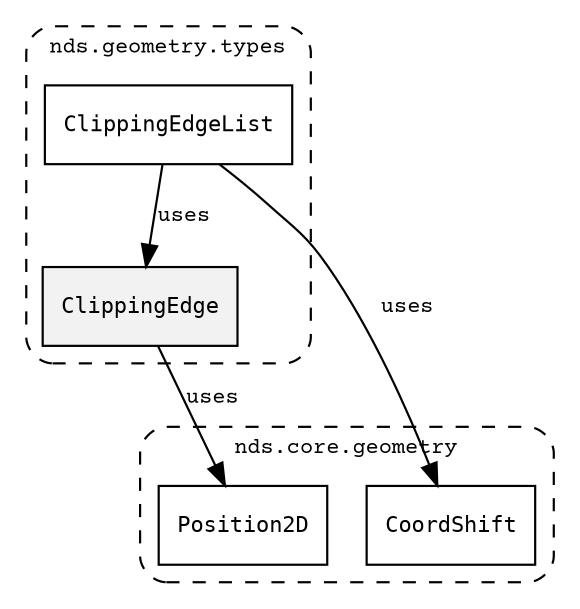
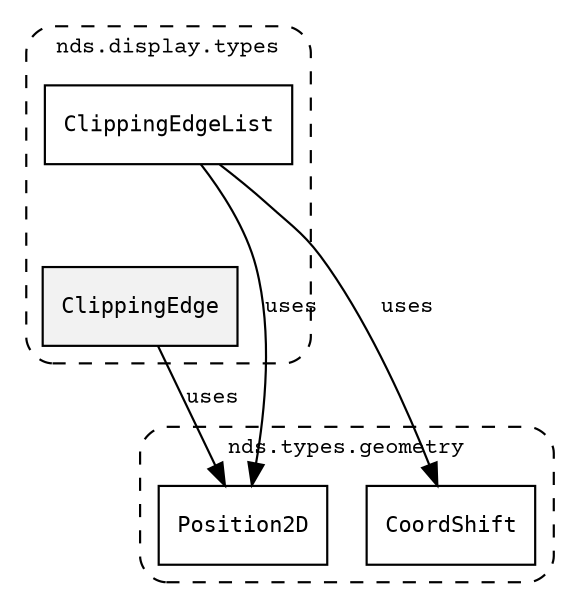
cluster "nds.geometry.types": label "nds.geometry.types" -> "nds.display.types"
edge "ClippingEdgeList" -> "ClippingEdge": now "ClippingEdgeList" -> "Position2D"
cluster "nds.core.geometry": label "nds.core.geometry" -> "nds.types.geometry"
